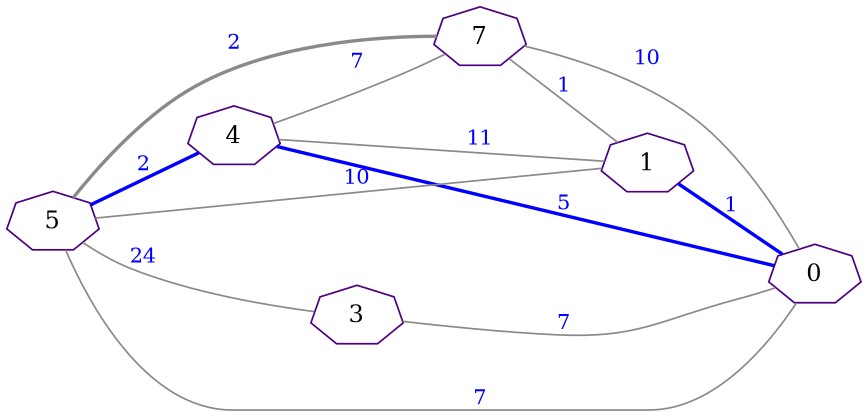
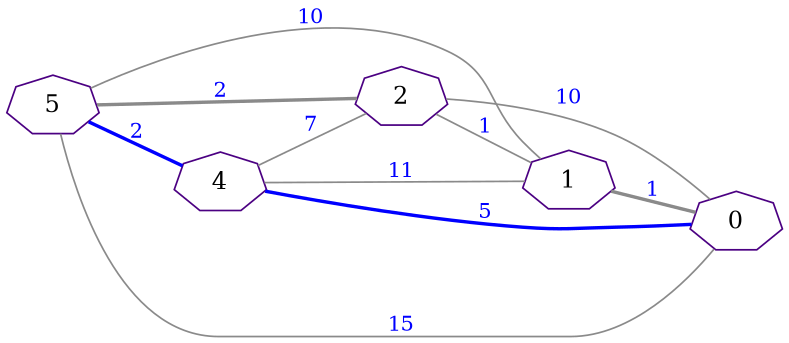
node "7": label "7" -> "2"
edge "1" -- "0": color blue -> gray54
node "3": removed
edge "5" -- "0": label "7" -> "15"
